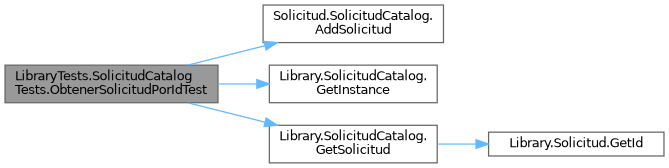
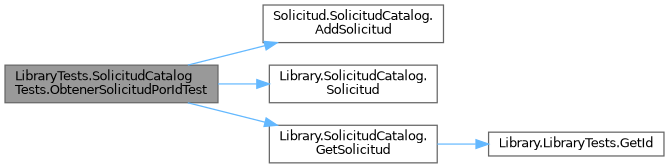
node "Library.SolicitudCatalog. GetInstance": label "Library.SolicitudCatalog. GetInstance" -> "Library.SolicitudCatalog. Solicitud"
node "Library.Solicitud.GetId": label "Library.Solicitud.GetId" -> "Library.LibraryTests.GetId"
